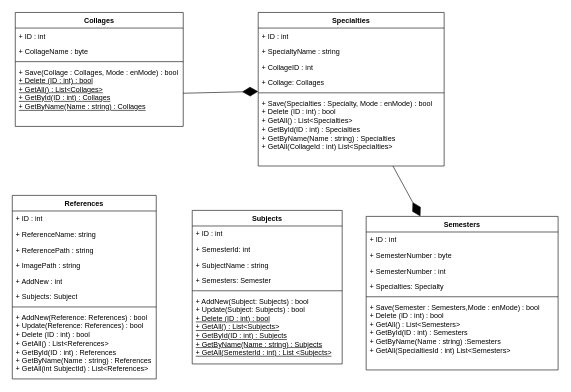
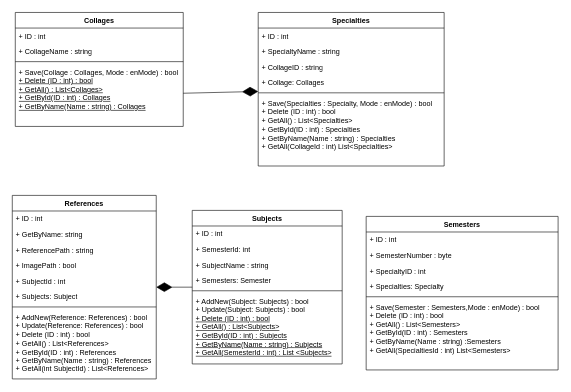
node "+ CollageName : byte": label "+ CollageName : byte" -> "+ CollageName : string"
node "+ CollageID : int": label "+ CollageID : int" -> "+ CollageID : string"
edge "Specialties" -> "Semesters": removed
node "+ ReferenceName: string": label "+ ReferenceName: string" -> "+ GetByName: string"
node "+ ImagePath : string": label "+ ImagePath : string" -> "+ ImagePath : bool"
node "+ SemesterNumber : int": label "+ SemesterNumber : int" -> "+ SpecialtyID : int"
node "+ AddNew : int": label "+ AddNew : int" -> "+ SubjectId : int"
edge "Subjects" -> "References": added
